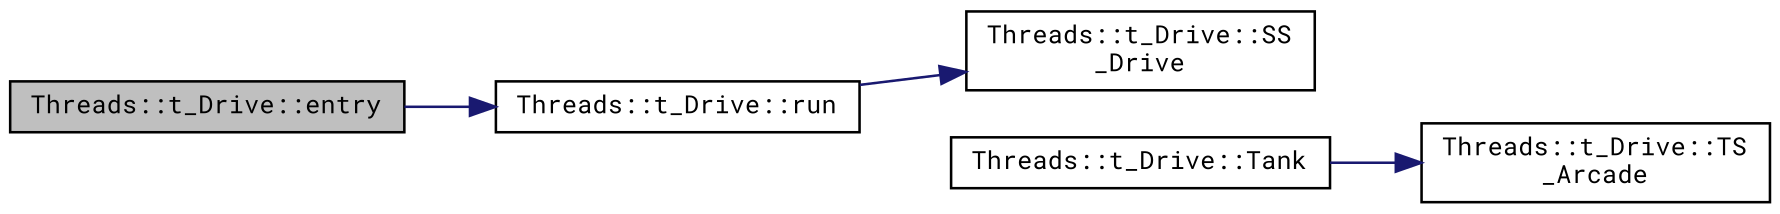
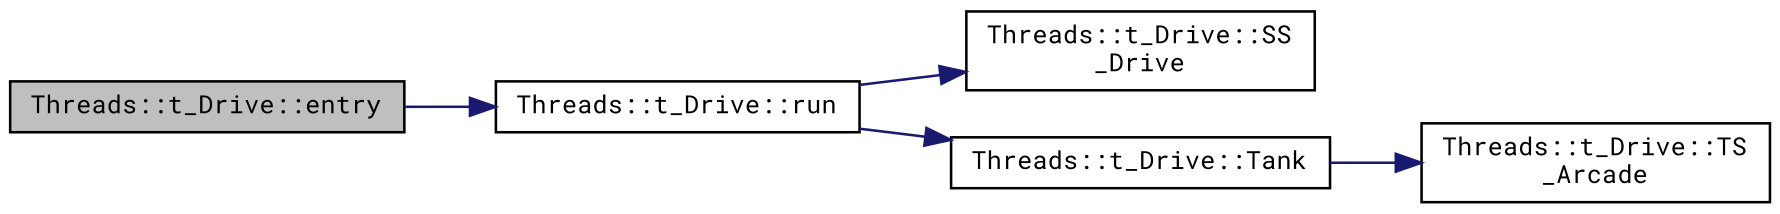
edge "Threads::t_Drive::run" -> "Threads::t_Drive::Tank": added
